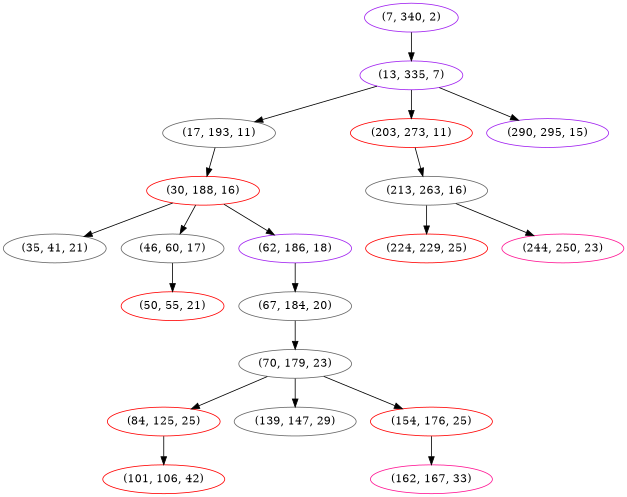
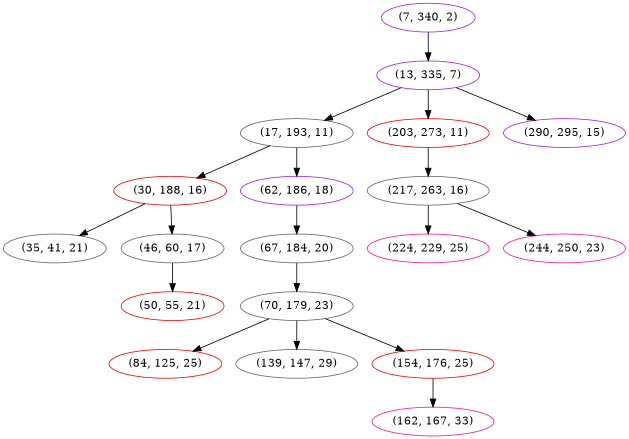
node "(213, 263, 16)": label "(213, 263, 16)" -> "(217, 263, 16)"
edge "(30, 188, 16)" -> "(62, 186, 18)": now "(17, 193, 11)" -> "(62, 186, 18)"
node "(224, 229, 25)": color red -> deeppink
node "(101, 106, 42)": removed
